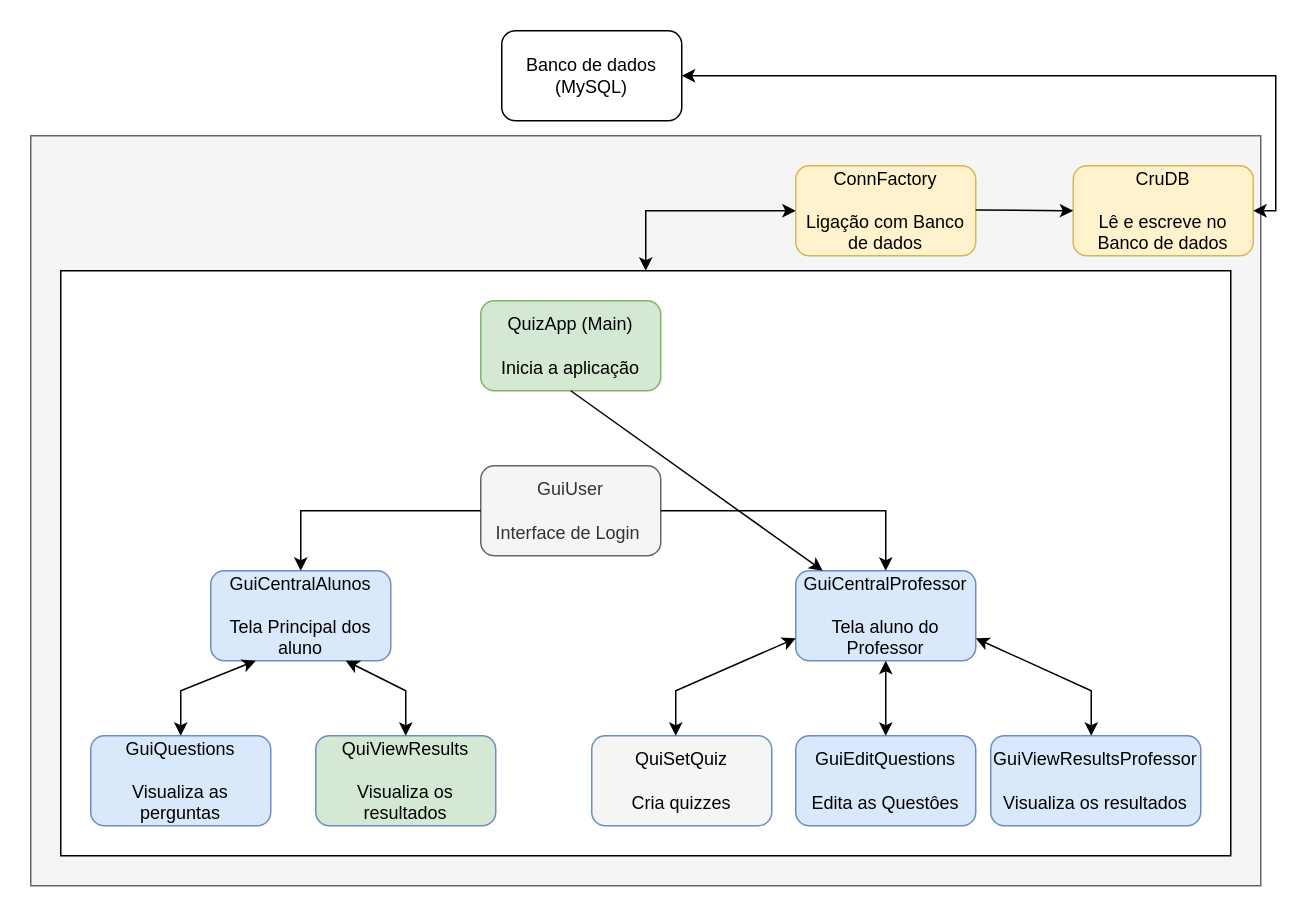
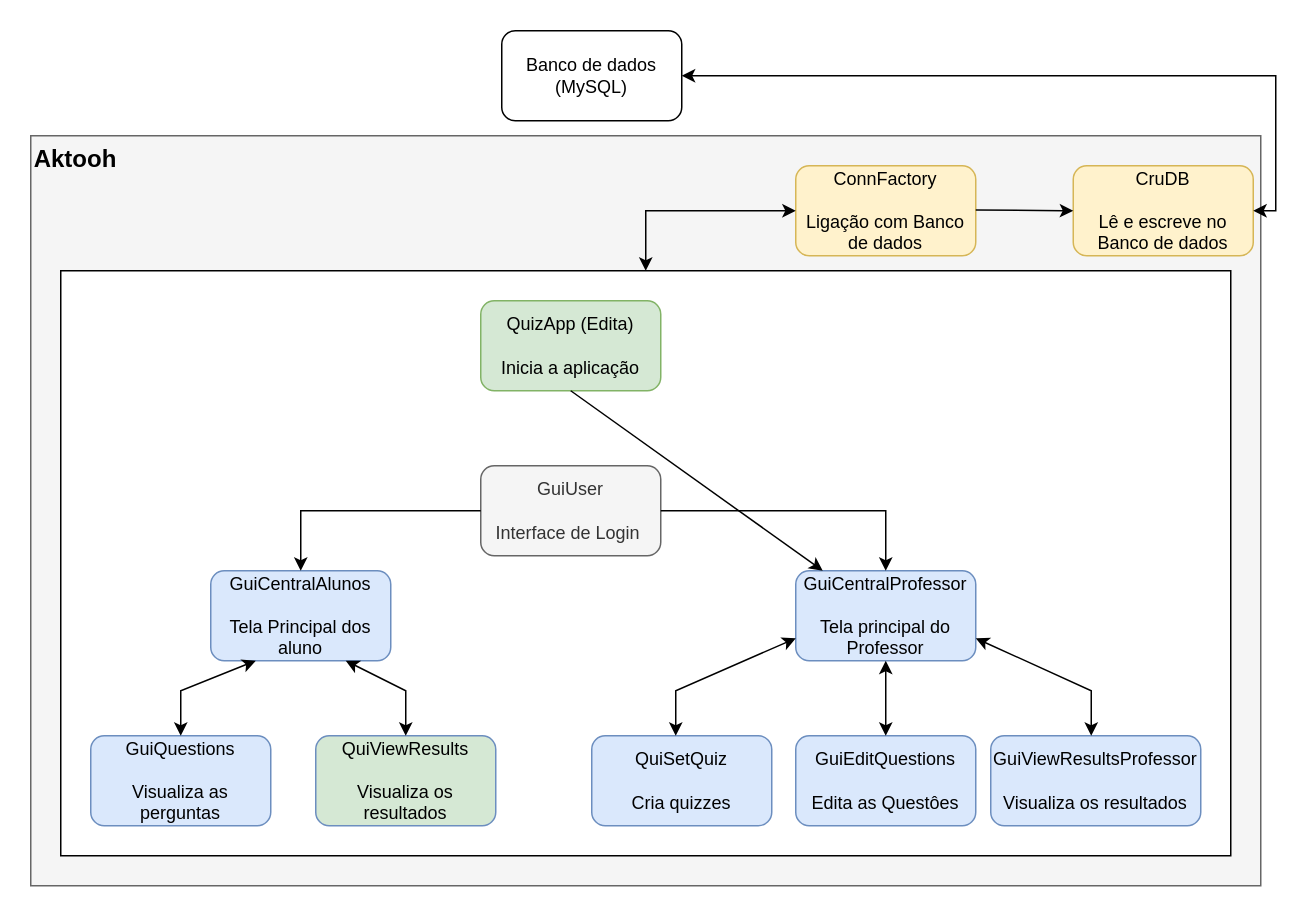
node "Aktooh": added
node "QuizApp (Main) Inicia a aplicação": label "QuizApp (Main) Inicia a aplicação" -> "QuizApp (Edita) Inicia a aplicação"
node "GuiCentralProfessor Tela aluno do Professor": label "GuiCentralProfessor Tela aluno do Professor" -> "GuiCentralProfessor Tela principal do Professor"
node "QuiSetQuiz Cria quizzes": fillcolor #f5f5f5 -> #dae8fc
